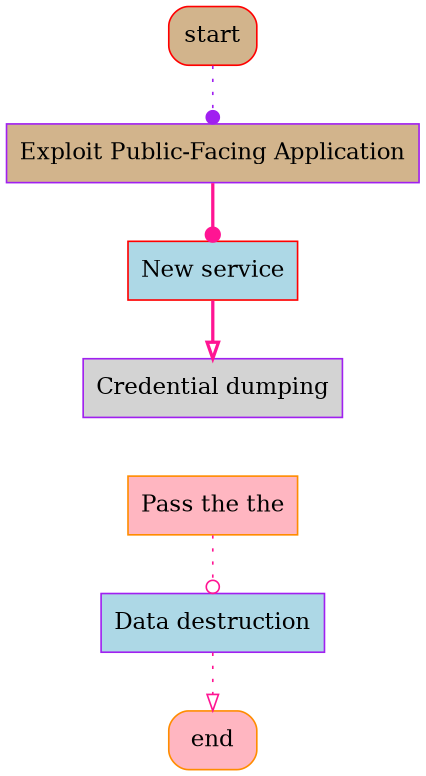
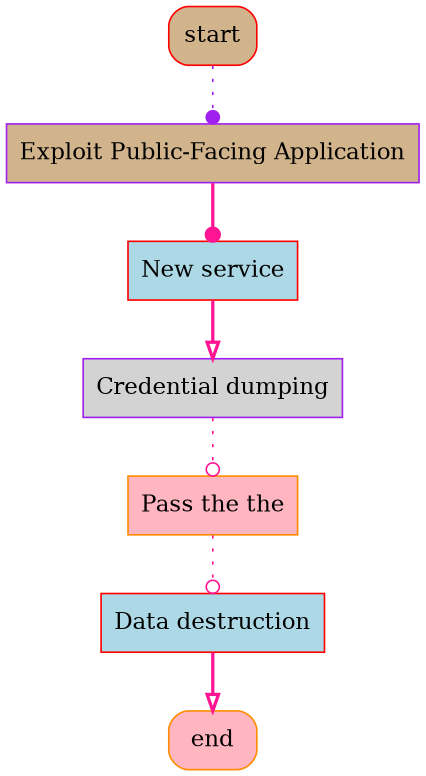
edge "Credential dumping" -> "Pass the the": added
node "Data destruction": color purple -> red
edge "Data destruction" -> "end": style dotted -> bold
